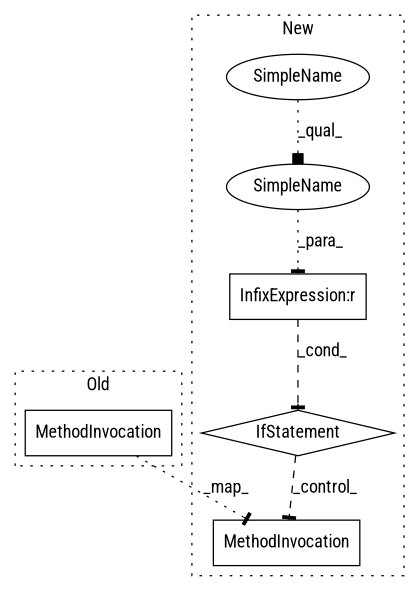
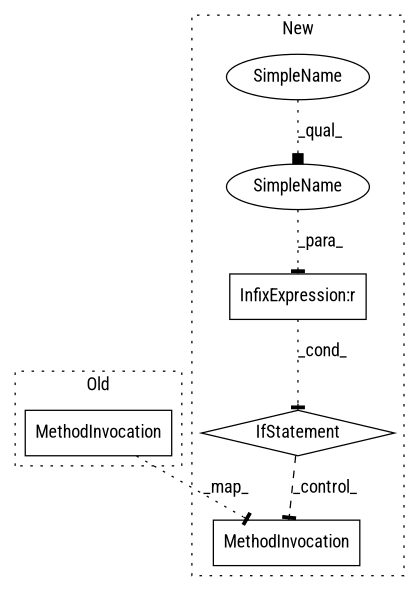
edge "InfixExpression:r" -> "IfStatement": style dashed -> dotted
